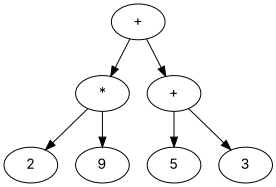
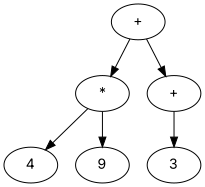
node "2": label "2" -> "4"
node "5": removed
